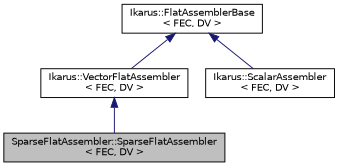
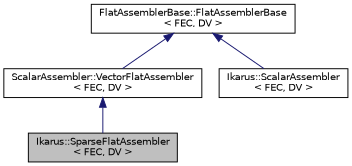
node "Ikarus::FlatAssemblerBase < FEC, DV >": label "Ikarus::FlatAssemblerBase < FEC, DV >" -> "FlatAssemblerBase::FlatAssemblerBase < FEC, DV >"
node "Ikarus::VectorFlatAssembler < FEC, DV >": label "Ikarus::VectorFlatAssembler < FEC, DV >" -> "ScalarAssembler::VectorFlatAssembler < FEC, DV >"
node "SparseFlatAssembler::SparseFlatAssembler < FEC, DV >": label "SparseFlatAssembler::SparseFlatAssembler < FEC, DV >" -> "Ikarus::SparseFlatAssembler < FEC, DV >"
